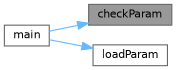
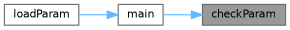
edge "main" -> "loadParam": reversed
